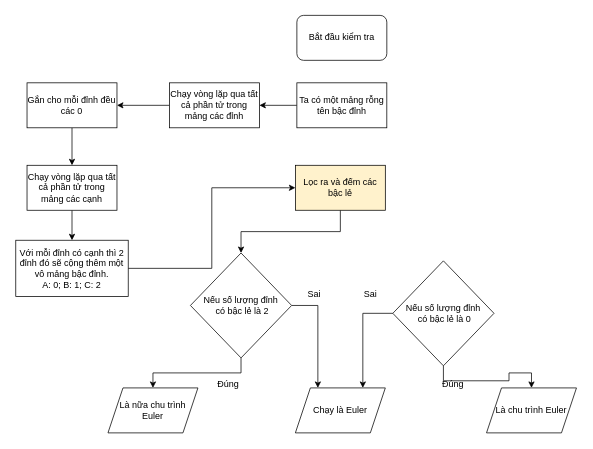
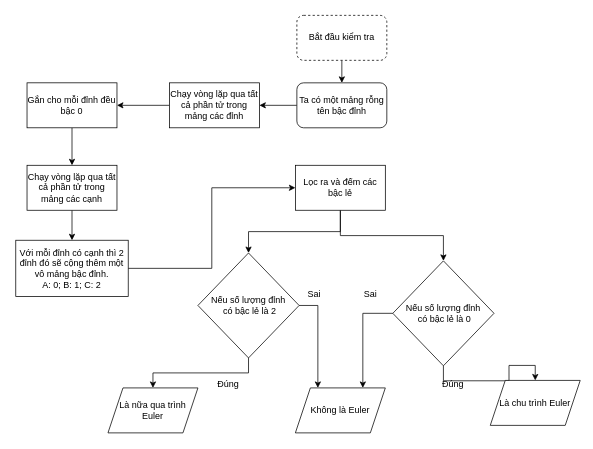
node "Bắt đầu kiểm tra": style solid -> dashed
edge "Bắt đầu kiểm tra" -> "Ta có một mảng rỗng tên bậc đỉnh": added
node "Gắn cho mỗi đỉnh đều các 0": label "Gắn cho mỗi đỉnh đều các 0" -> "Gắn cho mỗi đỉnh đều bậc 0"
node "Ta có một mảng rỗng tên bậc đỉnh": shape rectangle -> rounded rectangle
node "Lọc ra và đếm các bậc lẻ": fillcolor #fff2cc -> #ffffff
edge "Lọc ra và đếm các bậc lẻ" -> "Nếu số lượng đỉnh có bậc lẻ là 0": added
node "Nếu số lượng đỉnh có bậc lẻ là 2": moved (241, 306) -> (248, 306)
node "Là nữa chu trình Euler": label "Là nữa chu trình Euler" -> "Là nữa qua trình Euler"
node "Chạy là Euler": label "Chạy là Euler" -> "Không là Euler"
node "Là chu trình Euler": moved (531, 411) -> (535, 403)
